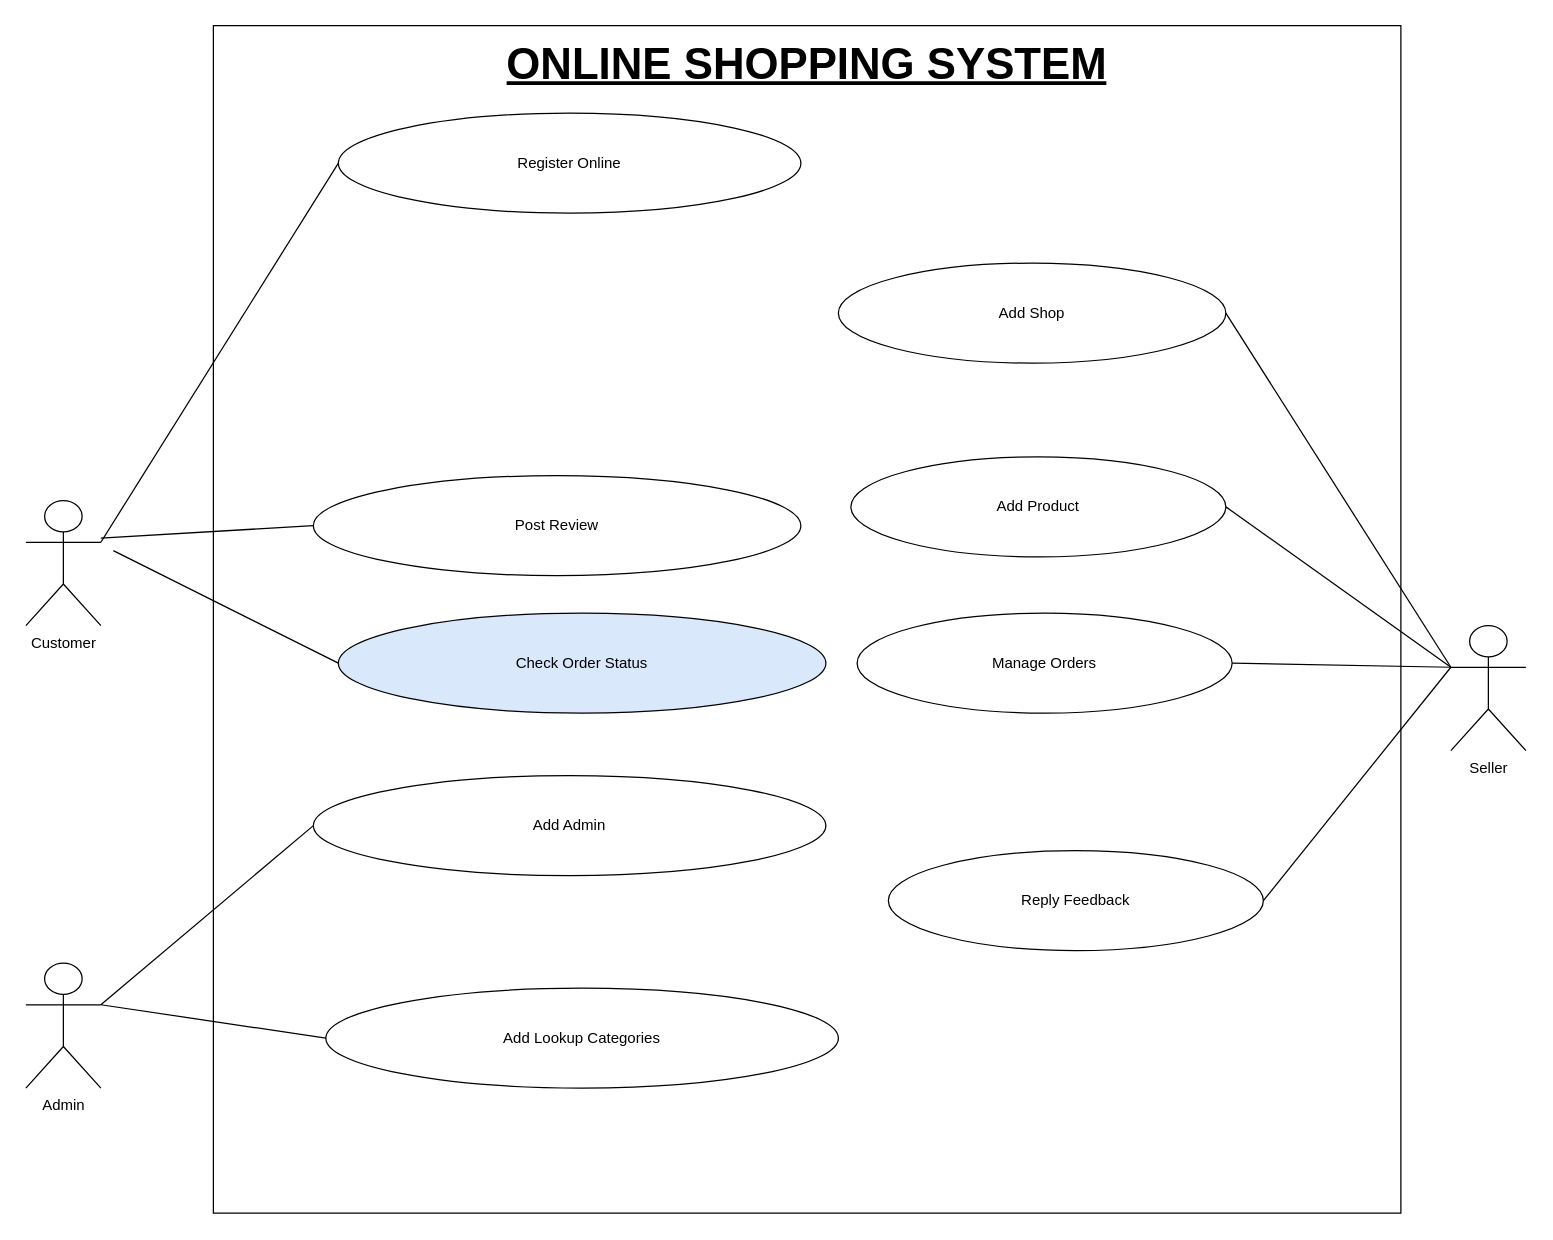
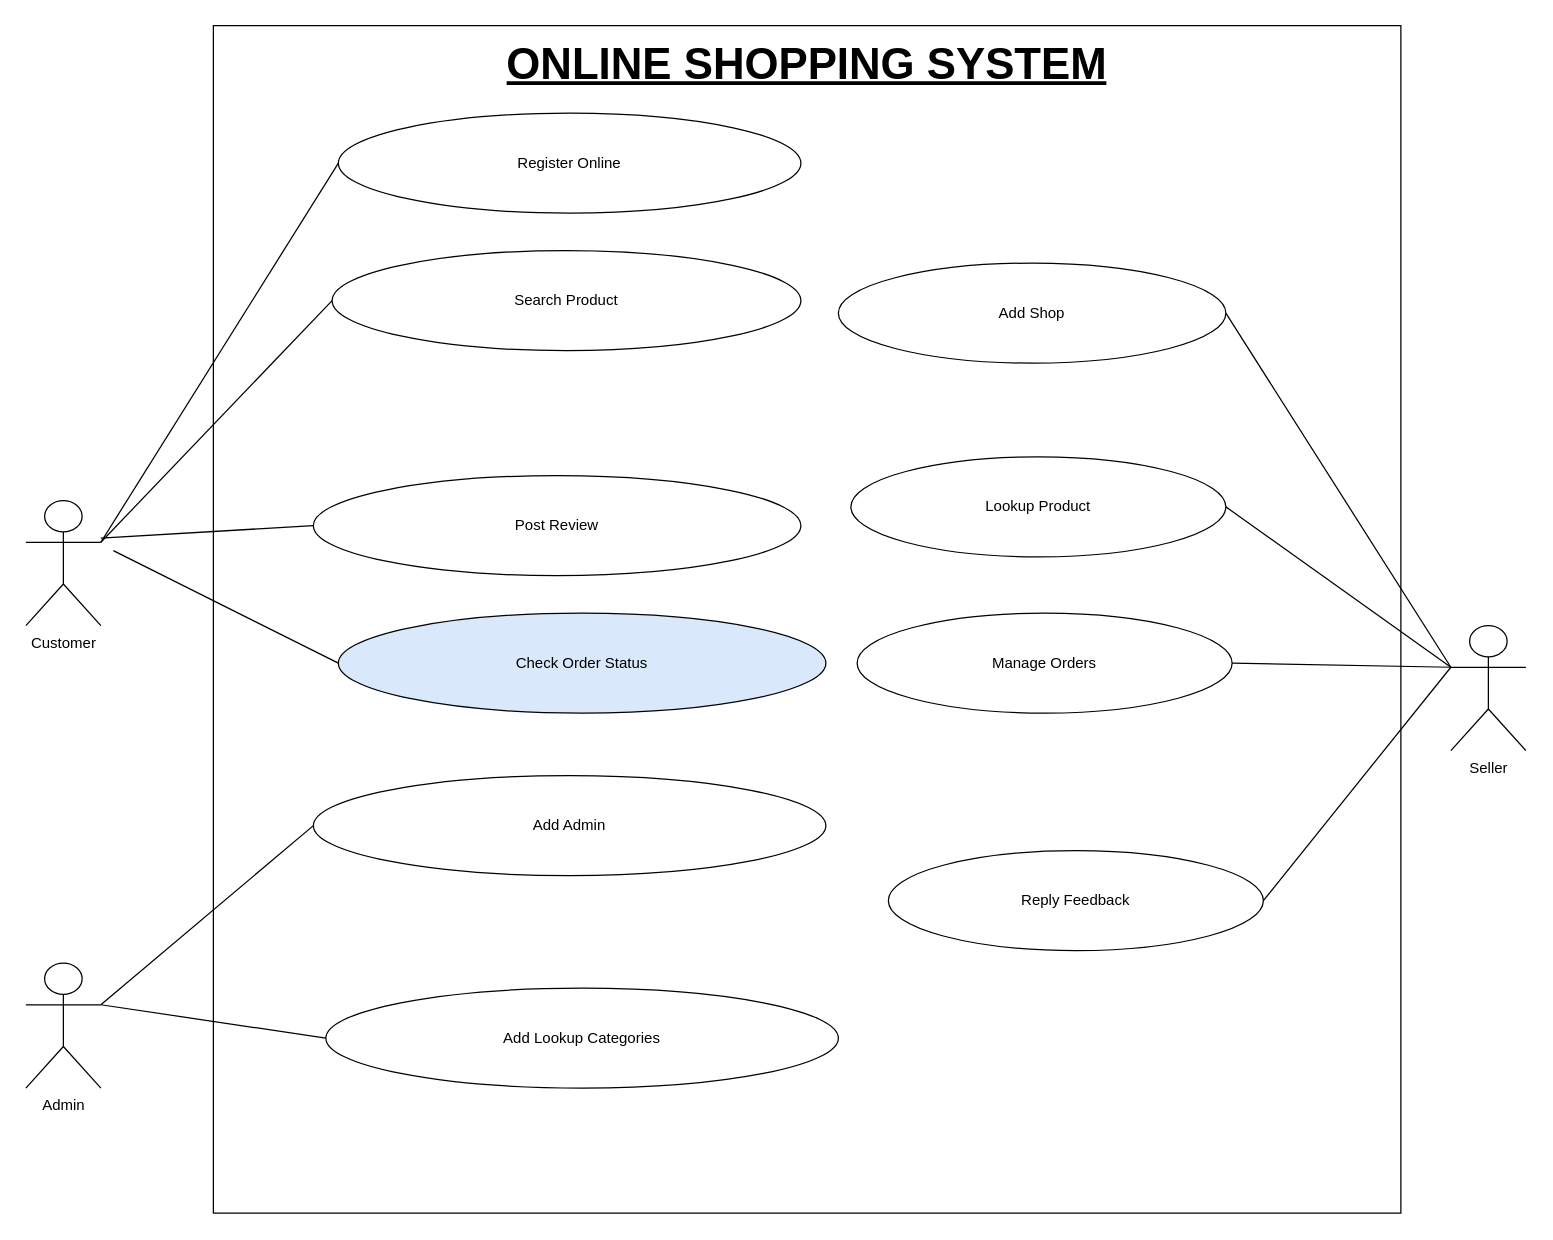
node "Search Product": added
edge "Search Product" -- "Customer": added
node "Add Product": label "Add Product" -> "Lookup Product"
